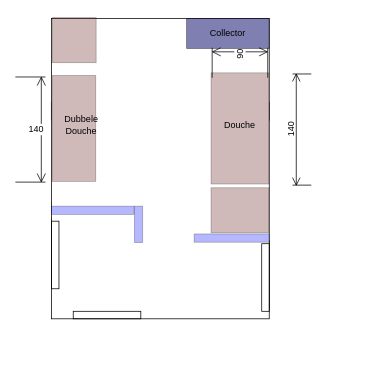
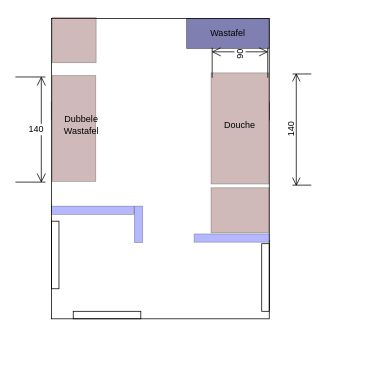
node "Collector": label "Collector" -> "Wastafel"
node "Dubbele Douche": label "Dubbele Douche" -> "Dubbele Wastafel"
